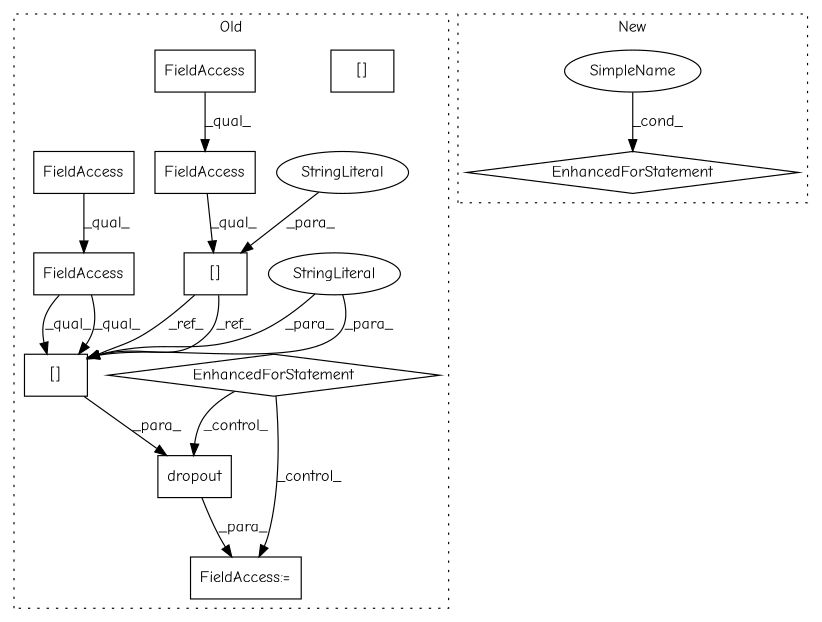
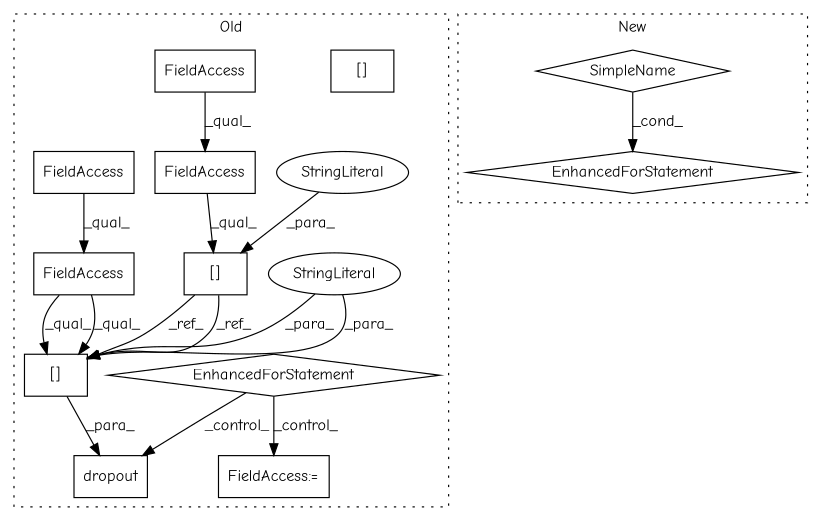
node "SimpleName": shape ellipse -> diamond
edge "dropout" -> "FieldAccess:=": removed, label "_para_"
